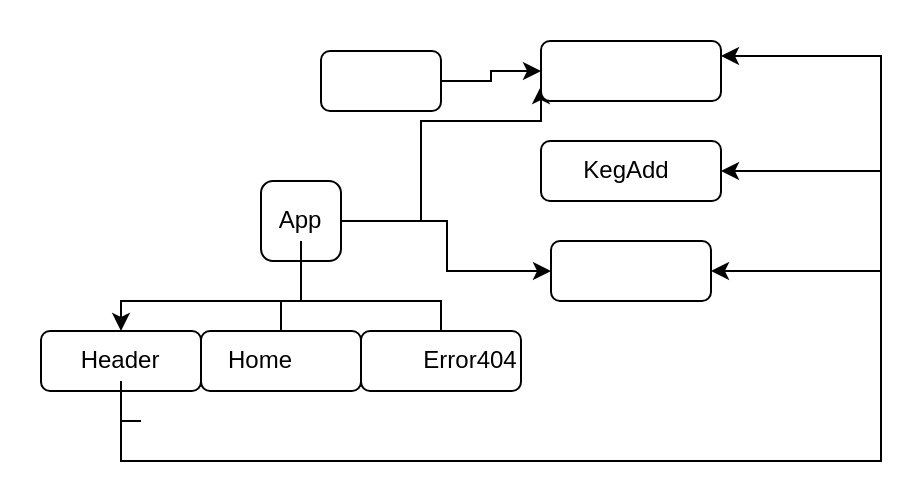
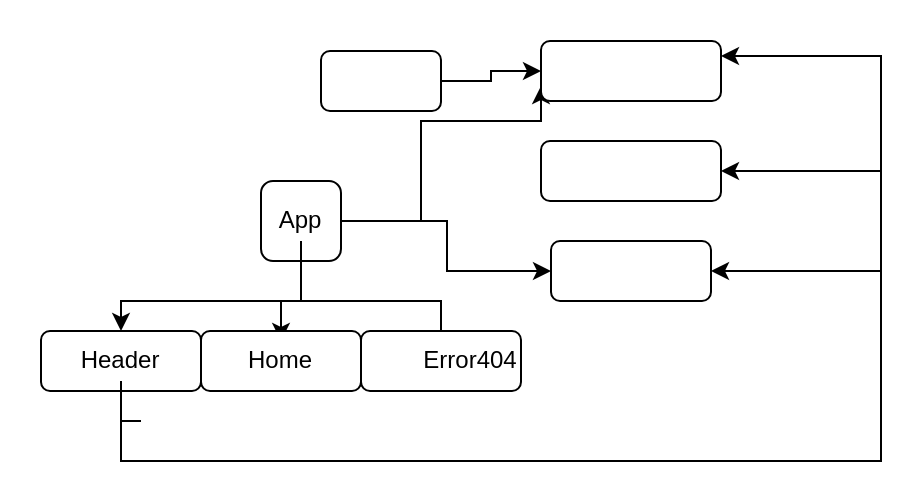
node "KegAdd": removed
node "Home": moved (261, 361) -> (281, 361)
